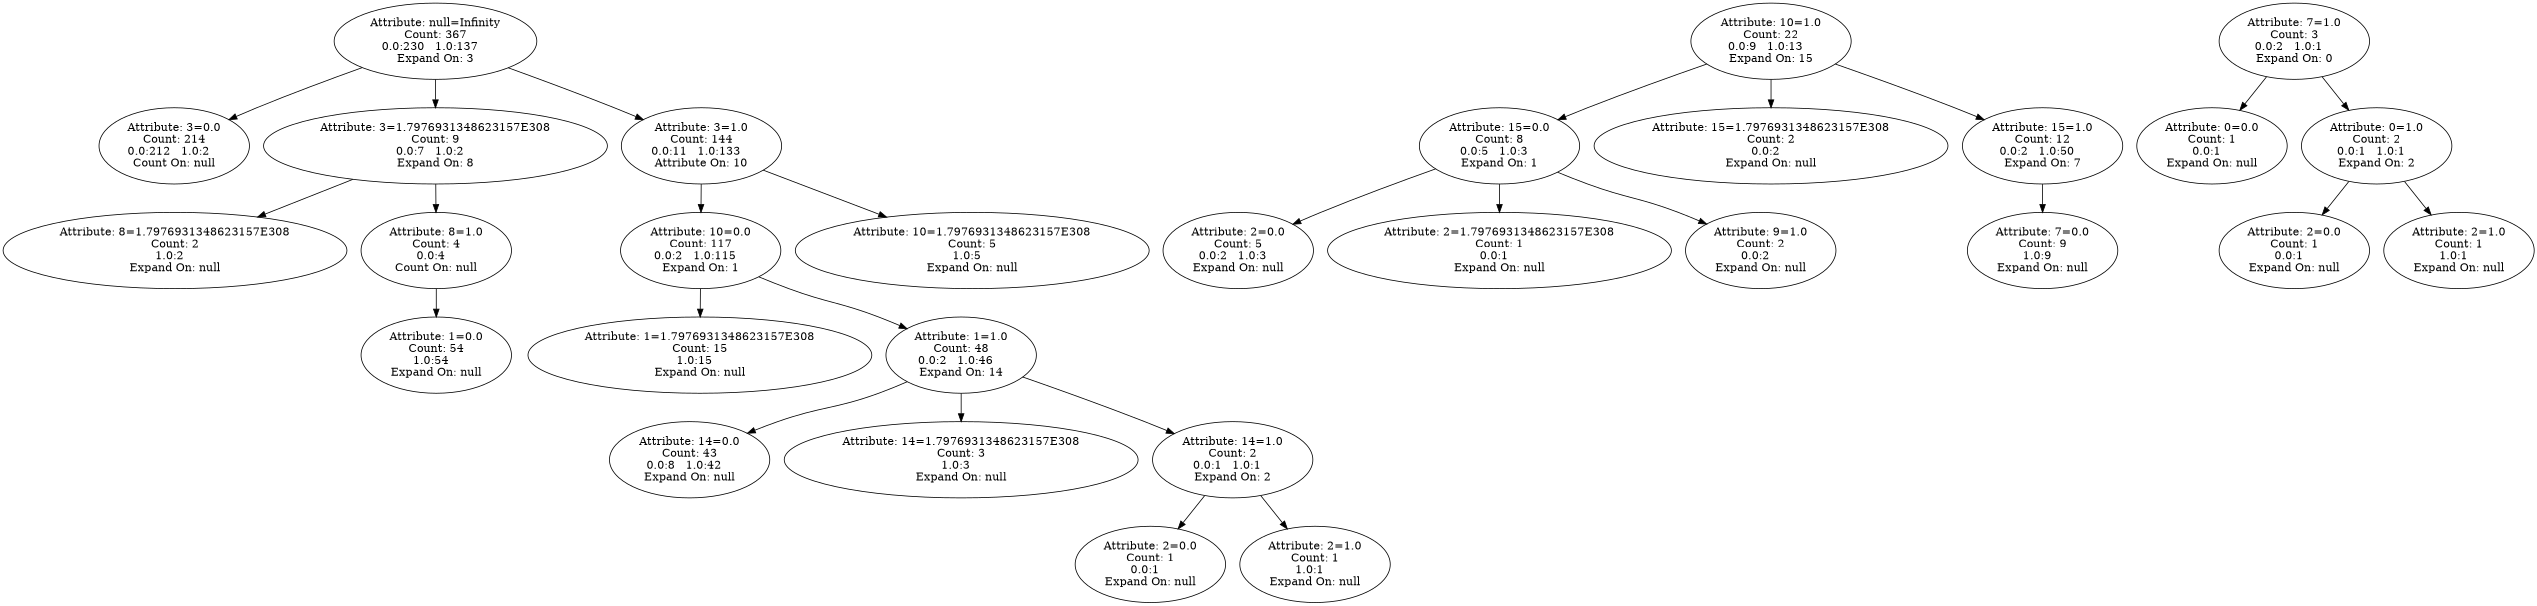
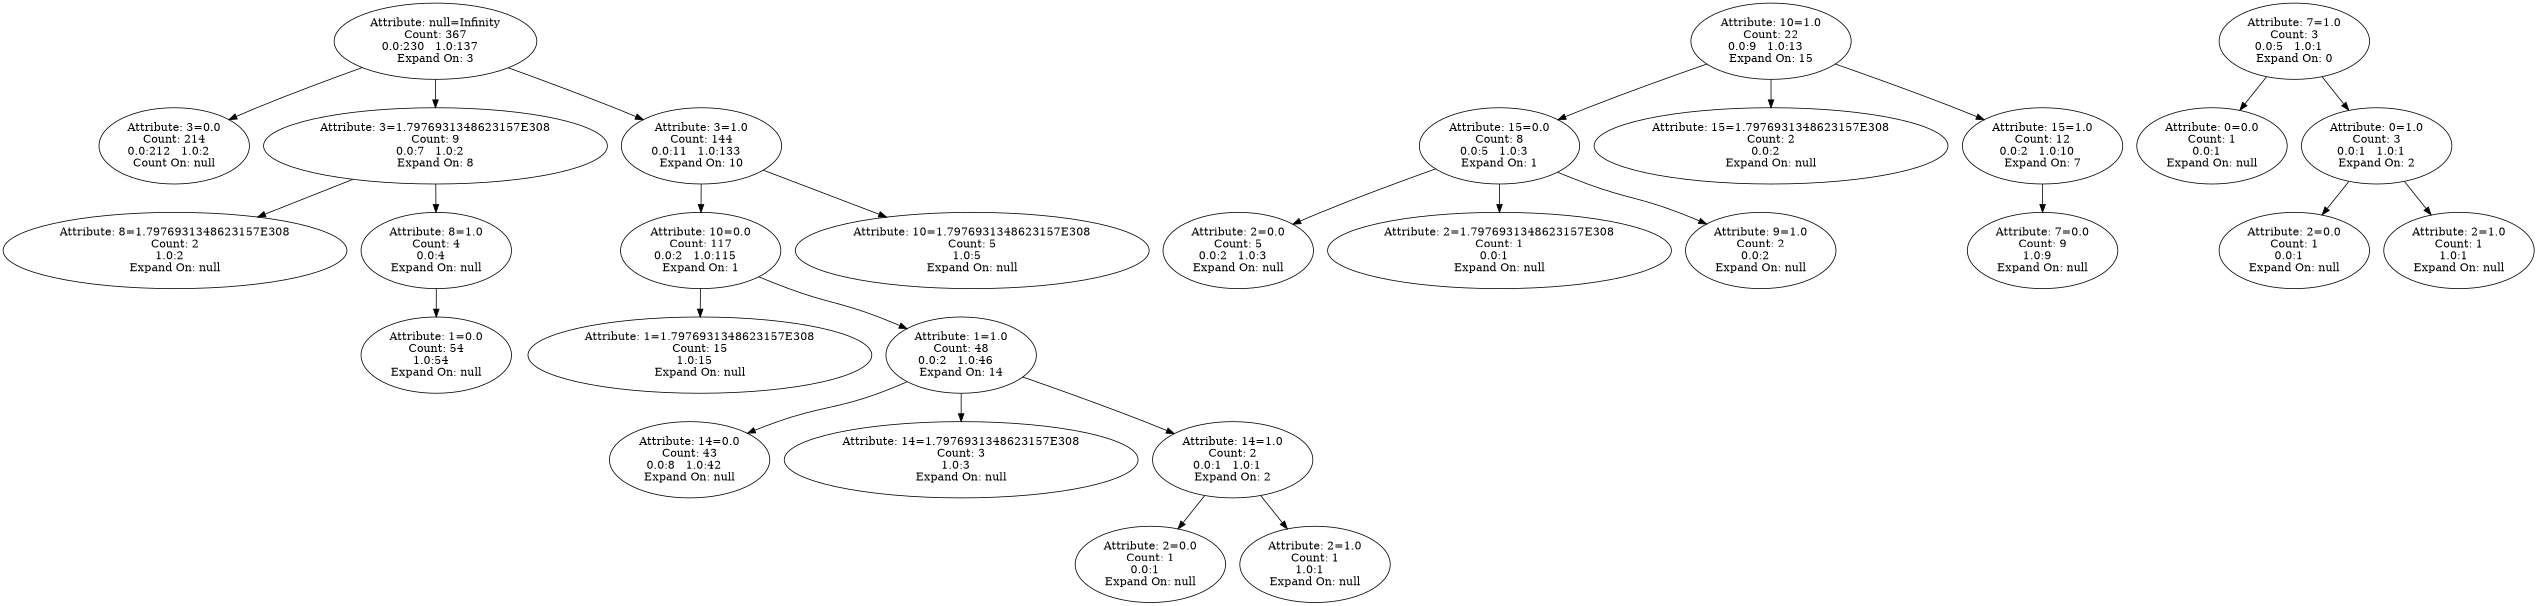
node "Attribute: 7=1.0 Count: 3 0.0:2   1.0:1 Expand On: 0": label "Attribute: 7=1.0 Count: 3 0.0:2   1.0:1 Expand On: 0" -> "Attribute: 7=1.0 Count: 3 0.0:5   1.0:1 Expand On: 0"
node "Attribute: 3=1.0 Count: 144 0.0:11   1.0:133 Attribute On: 10": label "Attribute: 3=1.0 Count: 144 0.0:11   1.0:133 Attribute On: 10" -> "Attribute: 3=1.0 Count: 144 0.0:11   1.0:133 Expand On: 10"
node "Attribute: 15=1.0 Count: 12 0.0:2   1.0:50 Expand On: 7": label "Attribute: 15=1.0 Count: 12 0.0:2   1.0:50 Expand On: 7" -> "Attribute: 15=1.0 Count: 12 0.0:2   1.0:10 Expand On: 7"
node "Attribute: 0=1.0 Count: 2 0.0:1   1.0:1 Expand On: 2": label "Attribute: 0=1.0 Count: 2 0.0:1   1.0:1 Expand On: 2" -> "Attribute: 0=1.0 Count: 3 0.0:1   1.0:1 Expand On: 2"
node "Attribute: 8=1.0 Count: 4 0.0:4 Count On: null": label "Attribute: 8=1.0 Count: 4 0.0:4 Count On: null" -> "Attribute: 8=1.0 Count: 4 0.0:4 Expand On: null"
